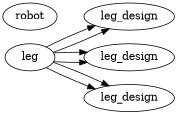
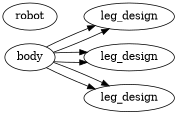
node "leg": label "leg" -> "body"
